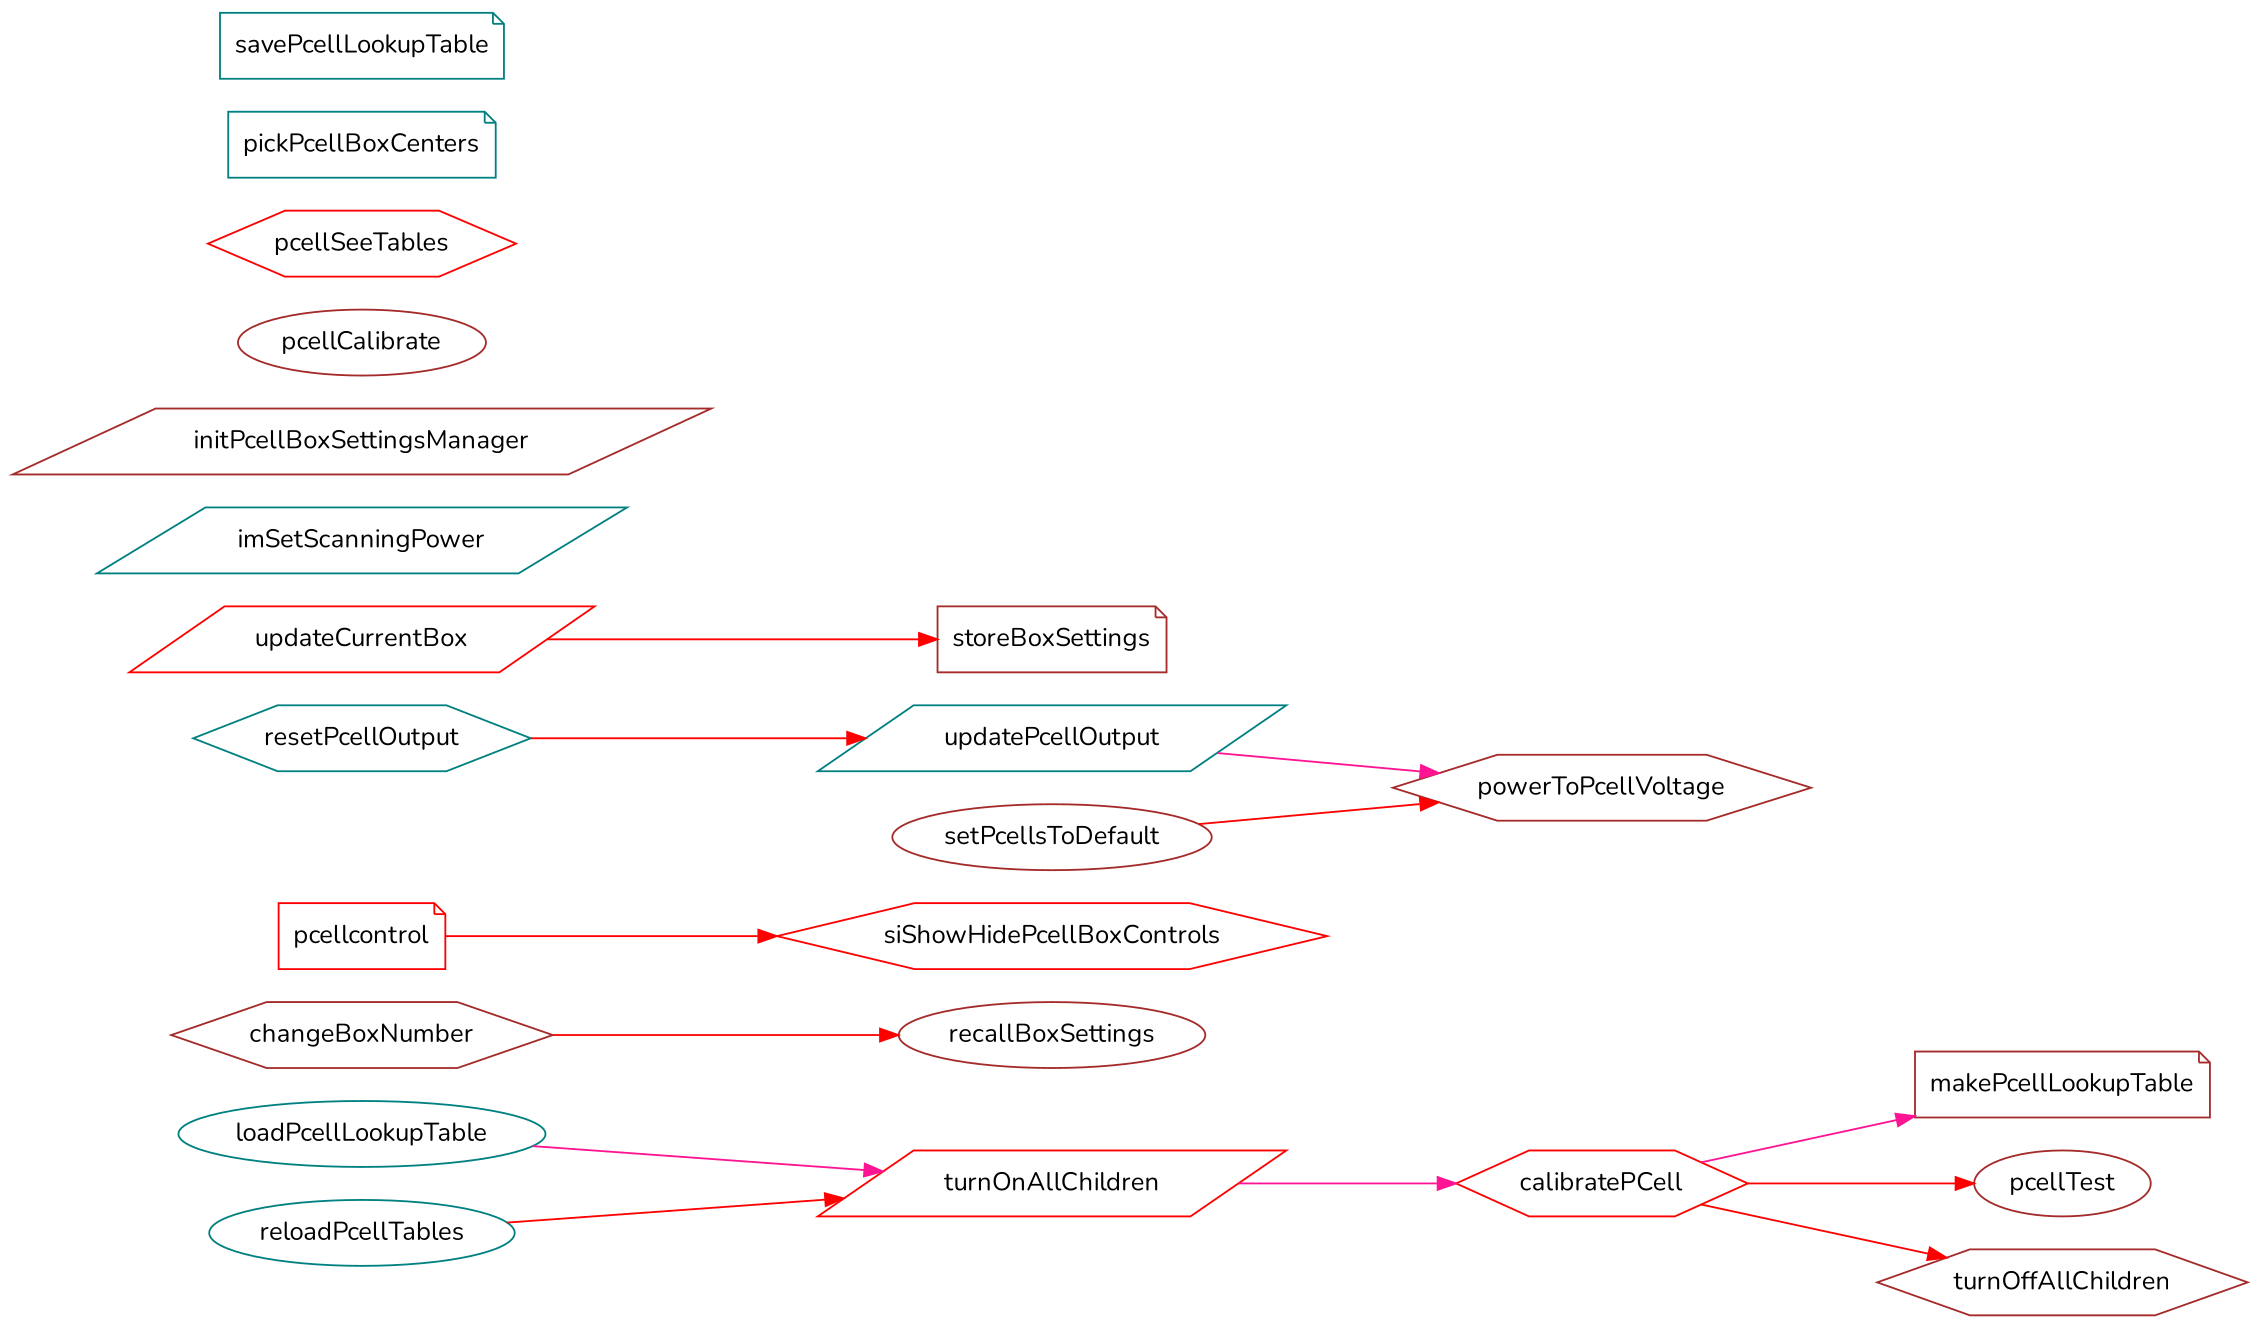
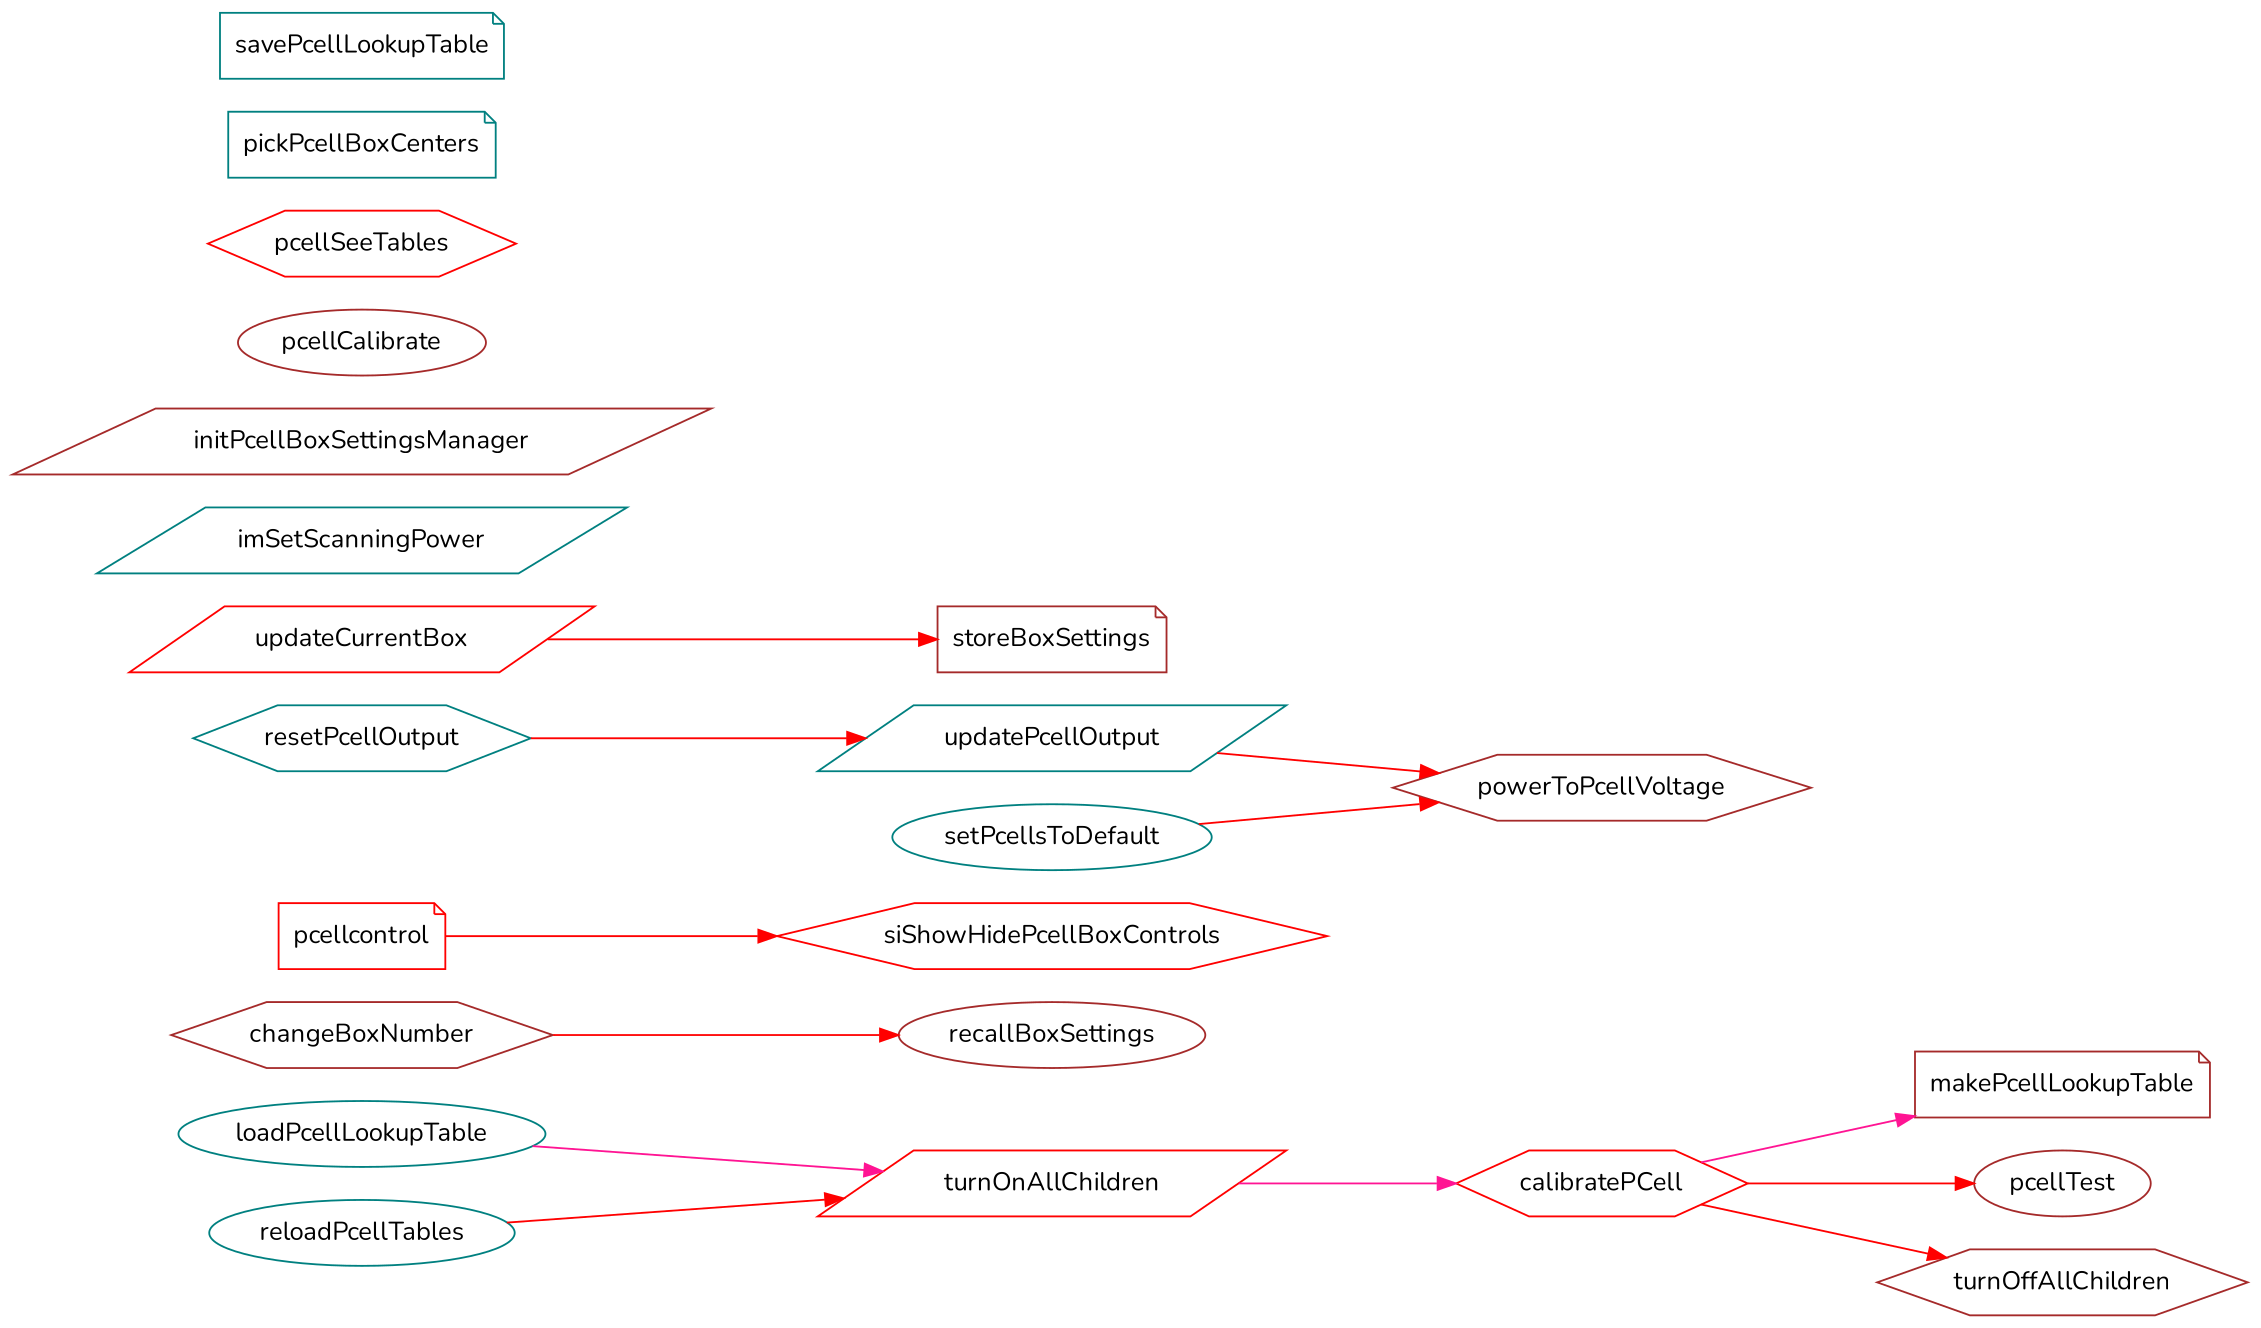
edge "updatePcellOutput" -> "powerToPcellVoltage": color deeppink -> red
node "setPcellsToDefault": color brown -> teal
